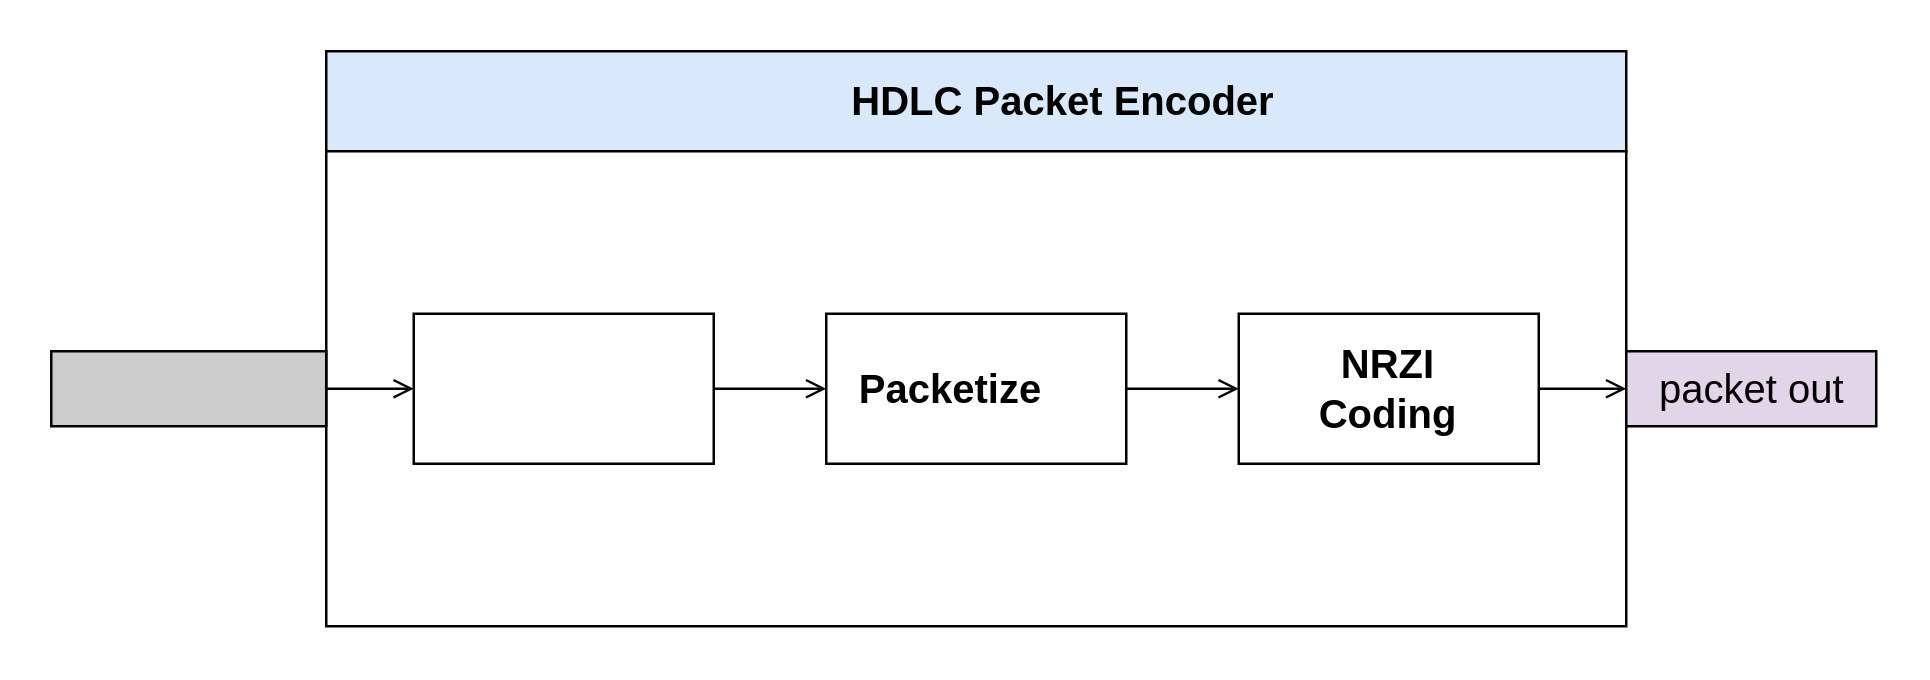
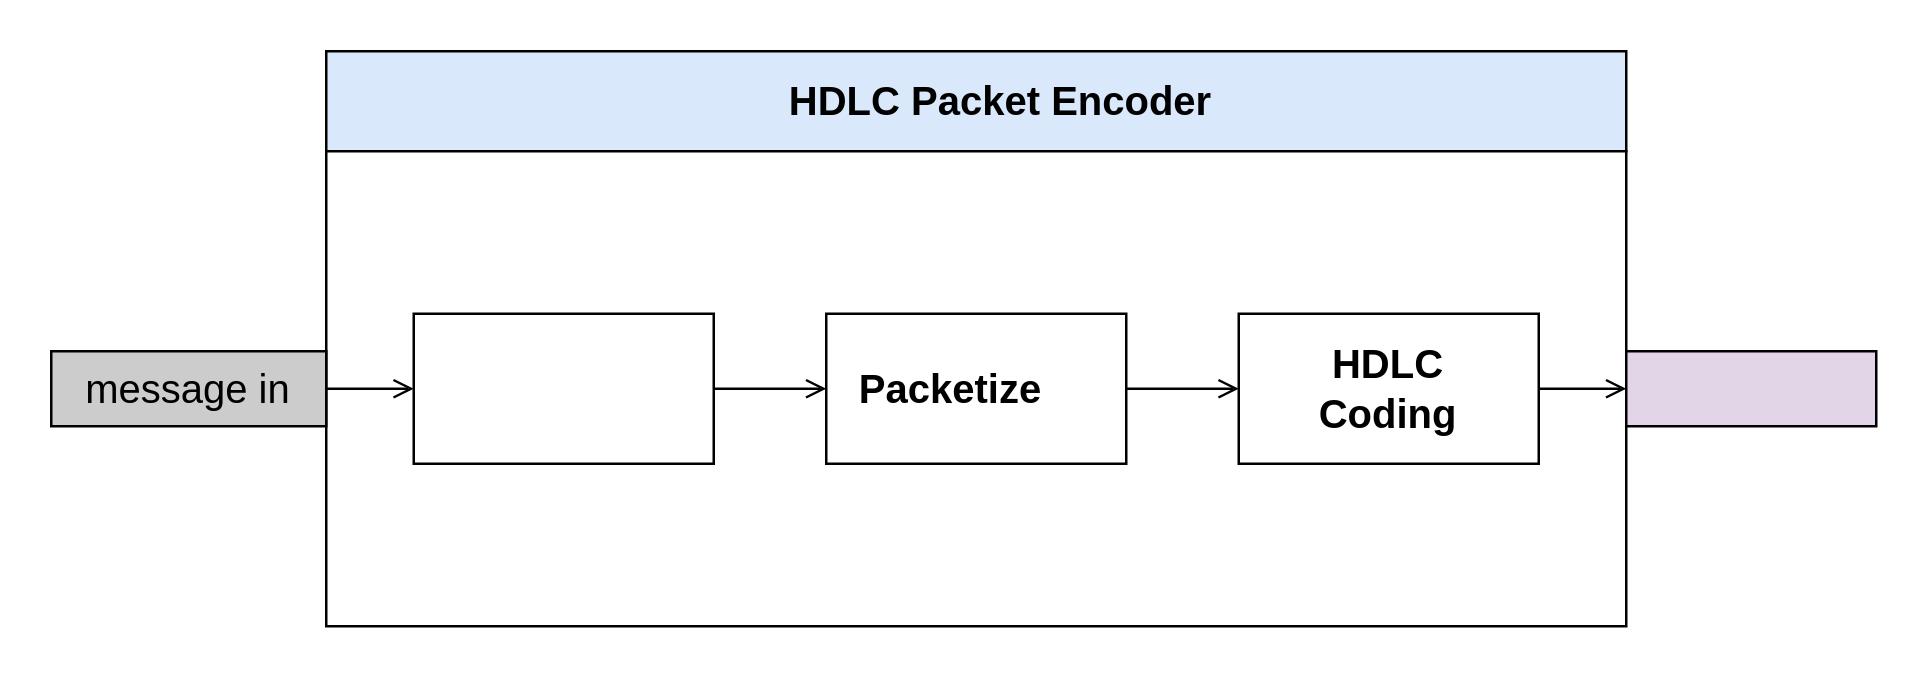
node "HDLC Packet Encoder": moved (1064, 101) -> (1001, 101)
node "message in": added
node "NRZI Coding": label "NRZI Coding" -> "HDLC Coding"
node "packet out": removed
